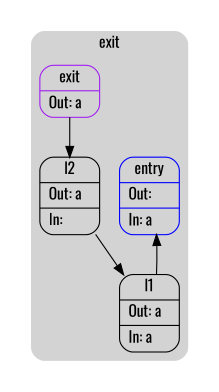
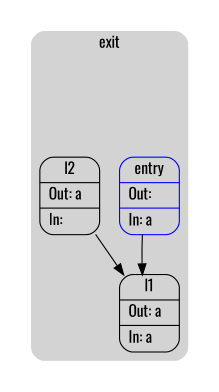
node "exit": removed
edge "l1" -> "entry": reversed
